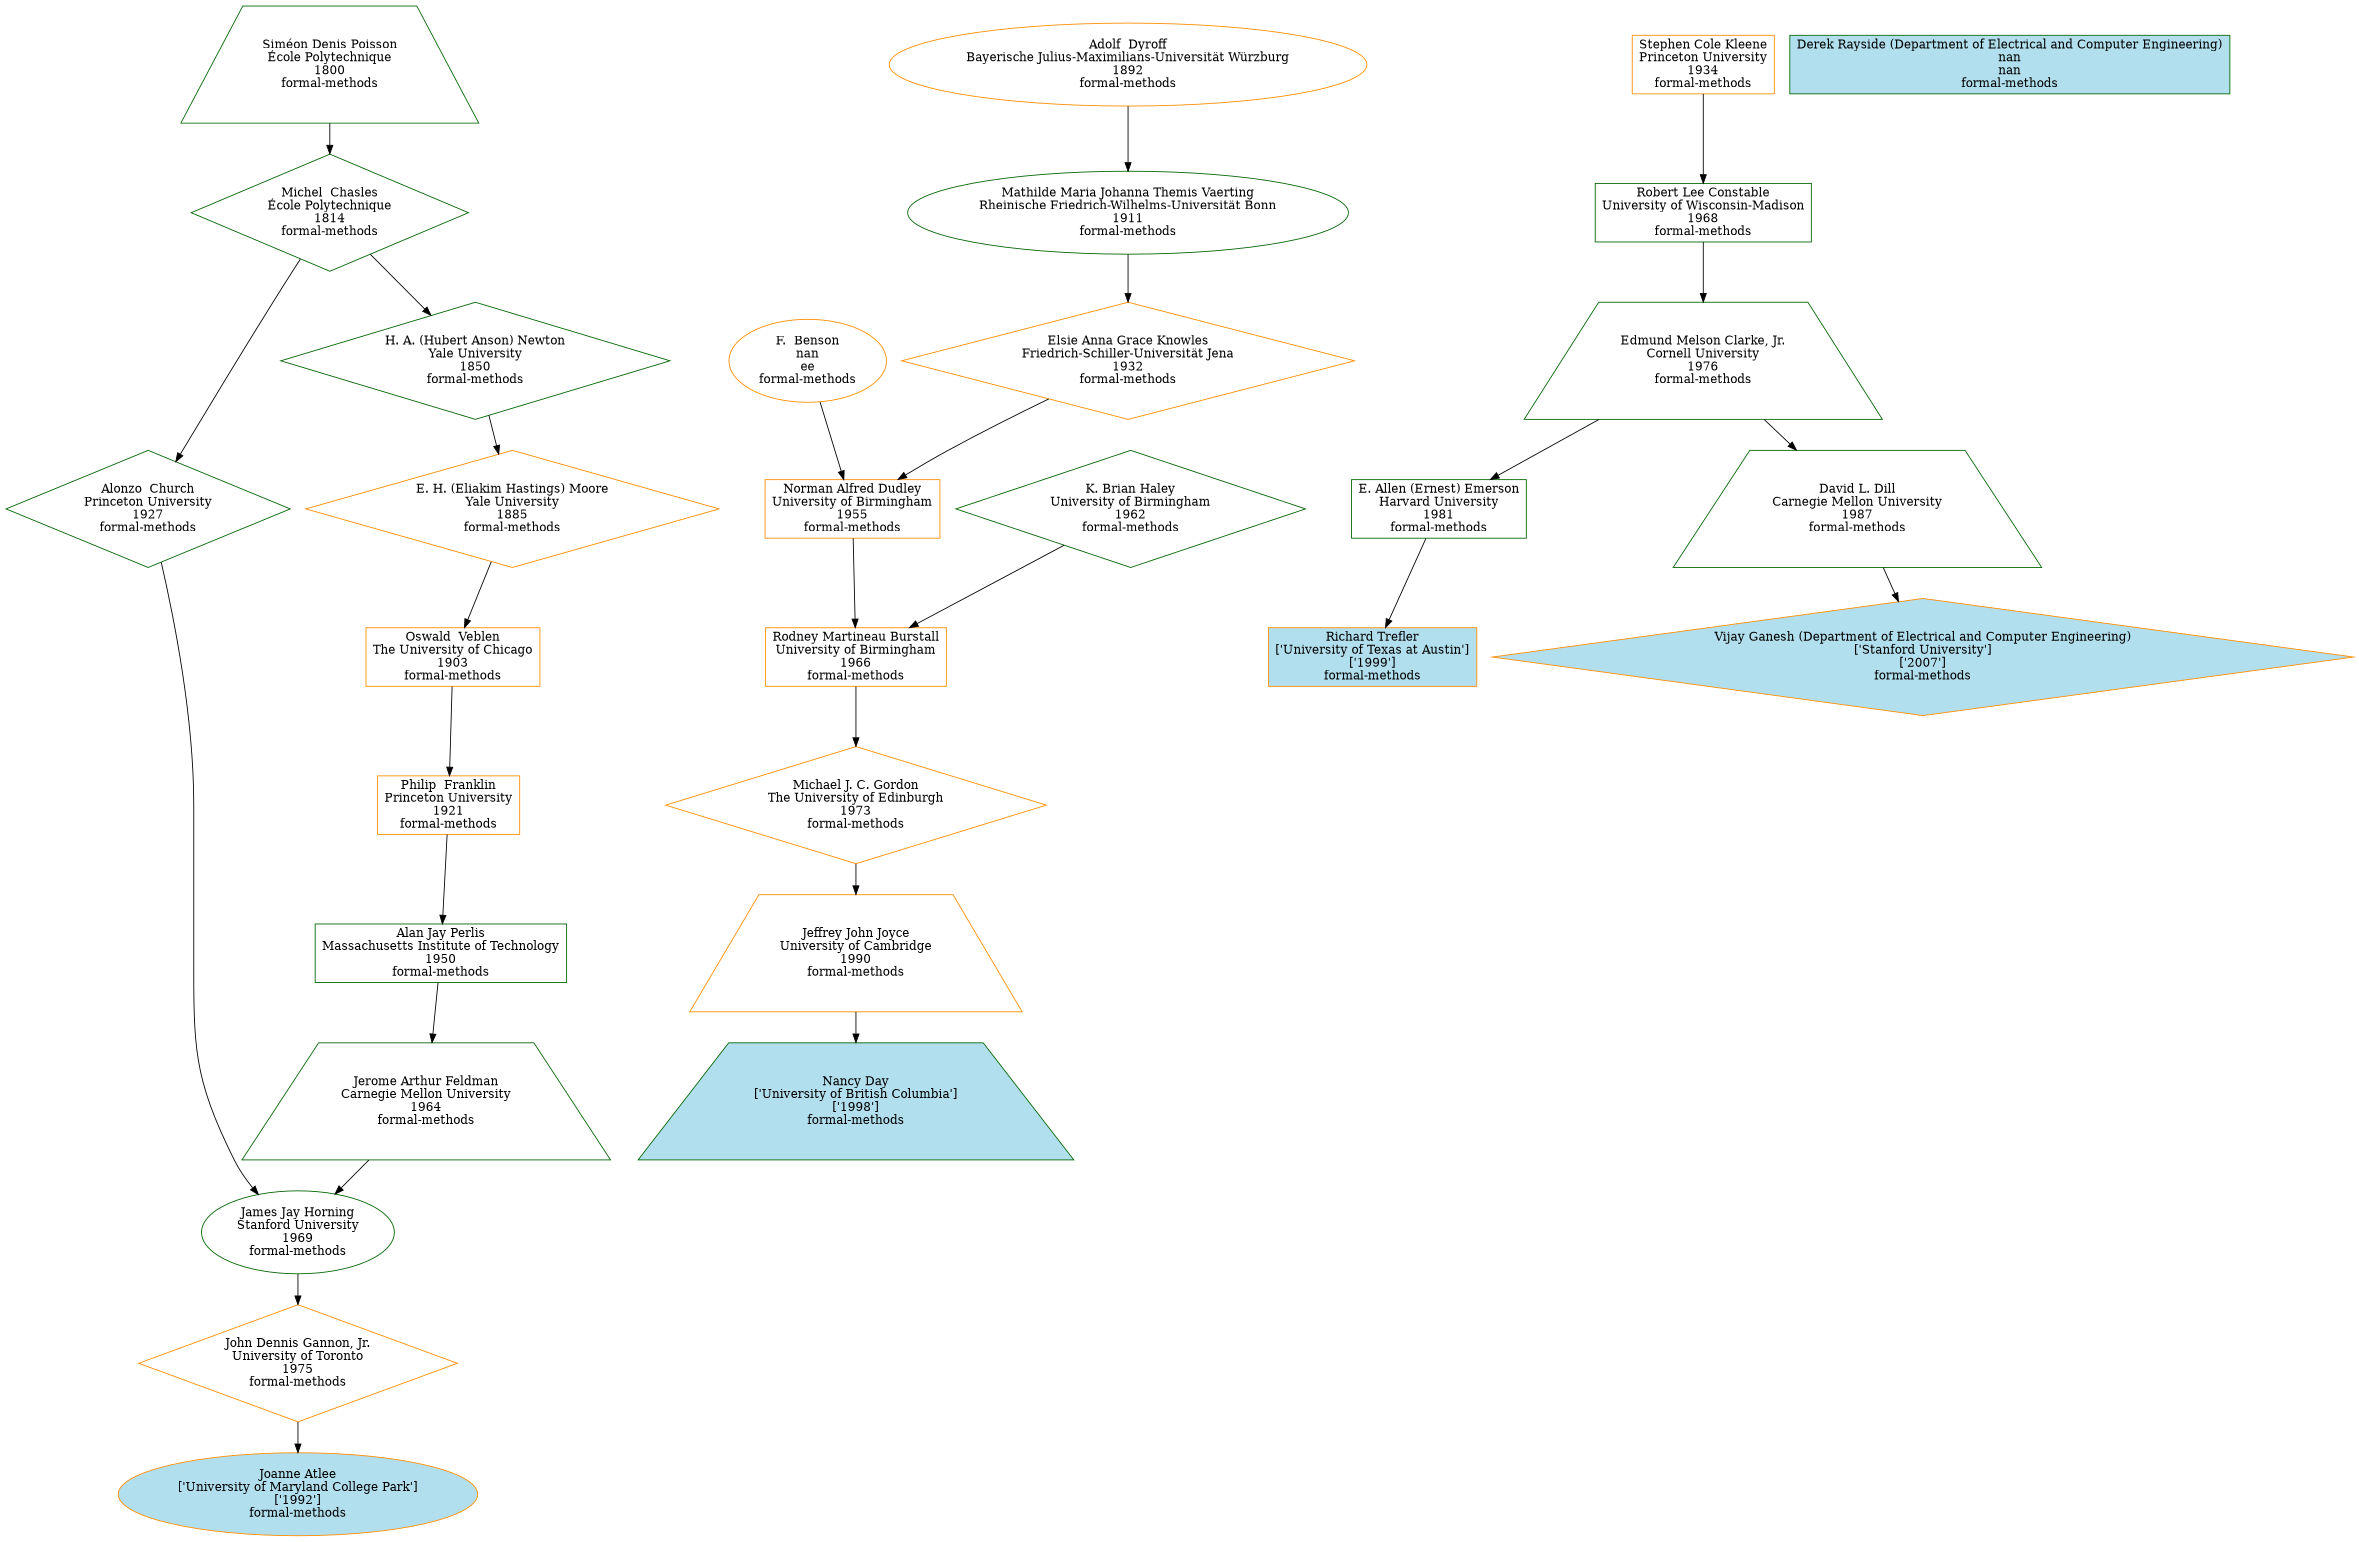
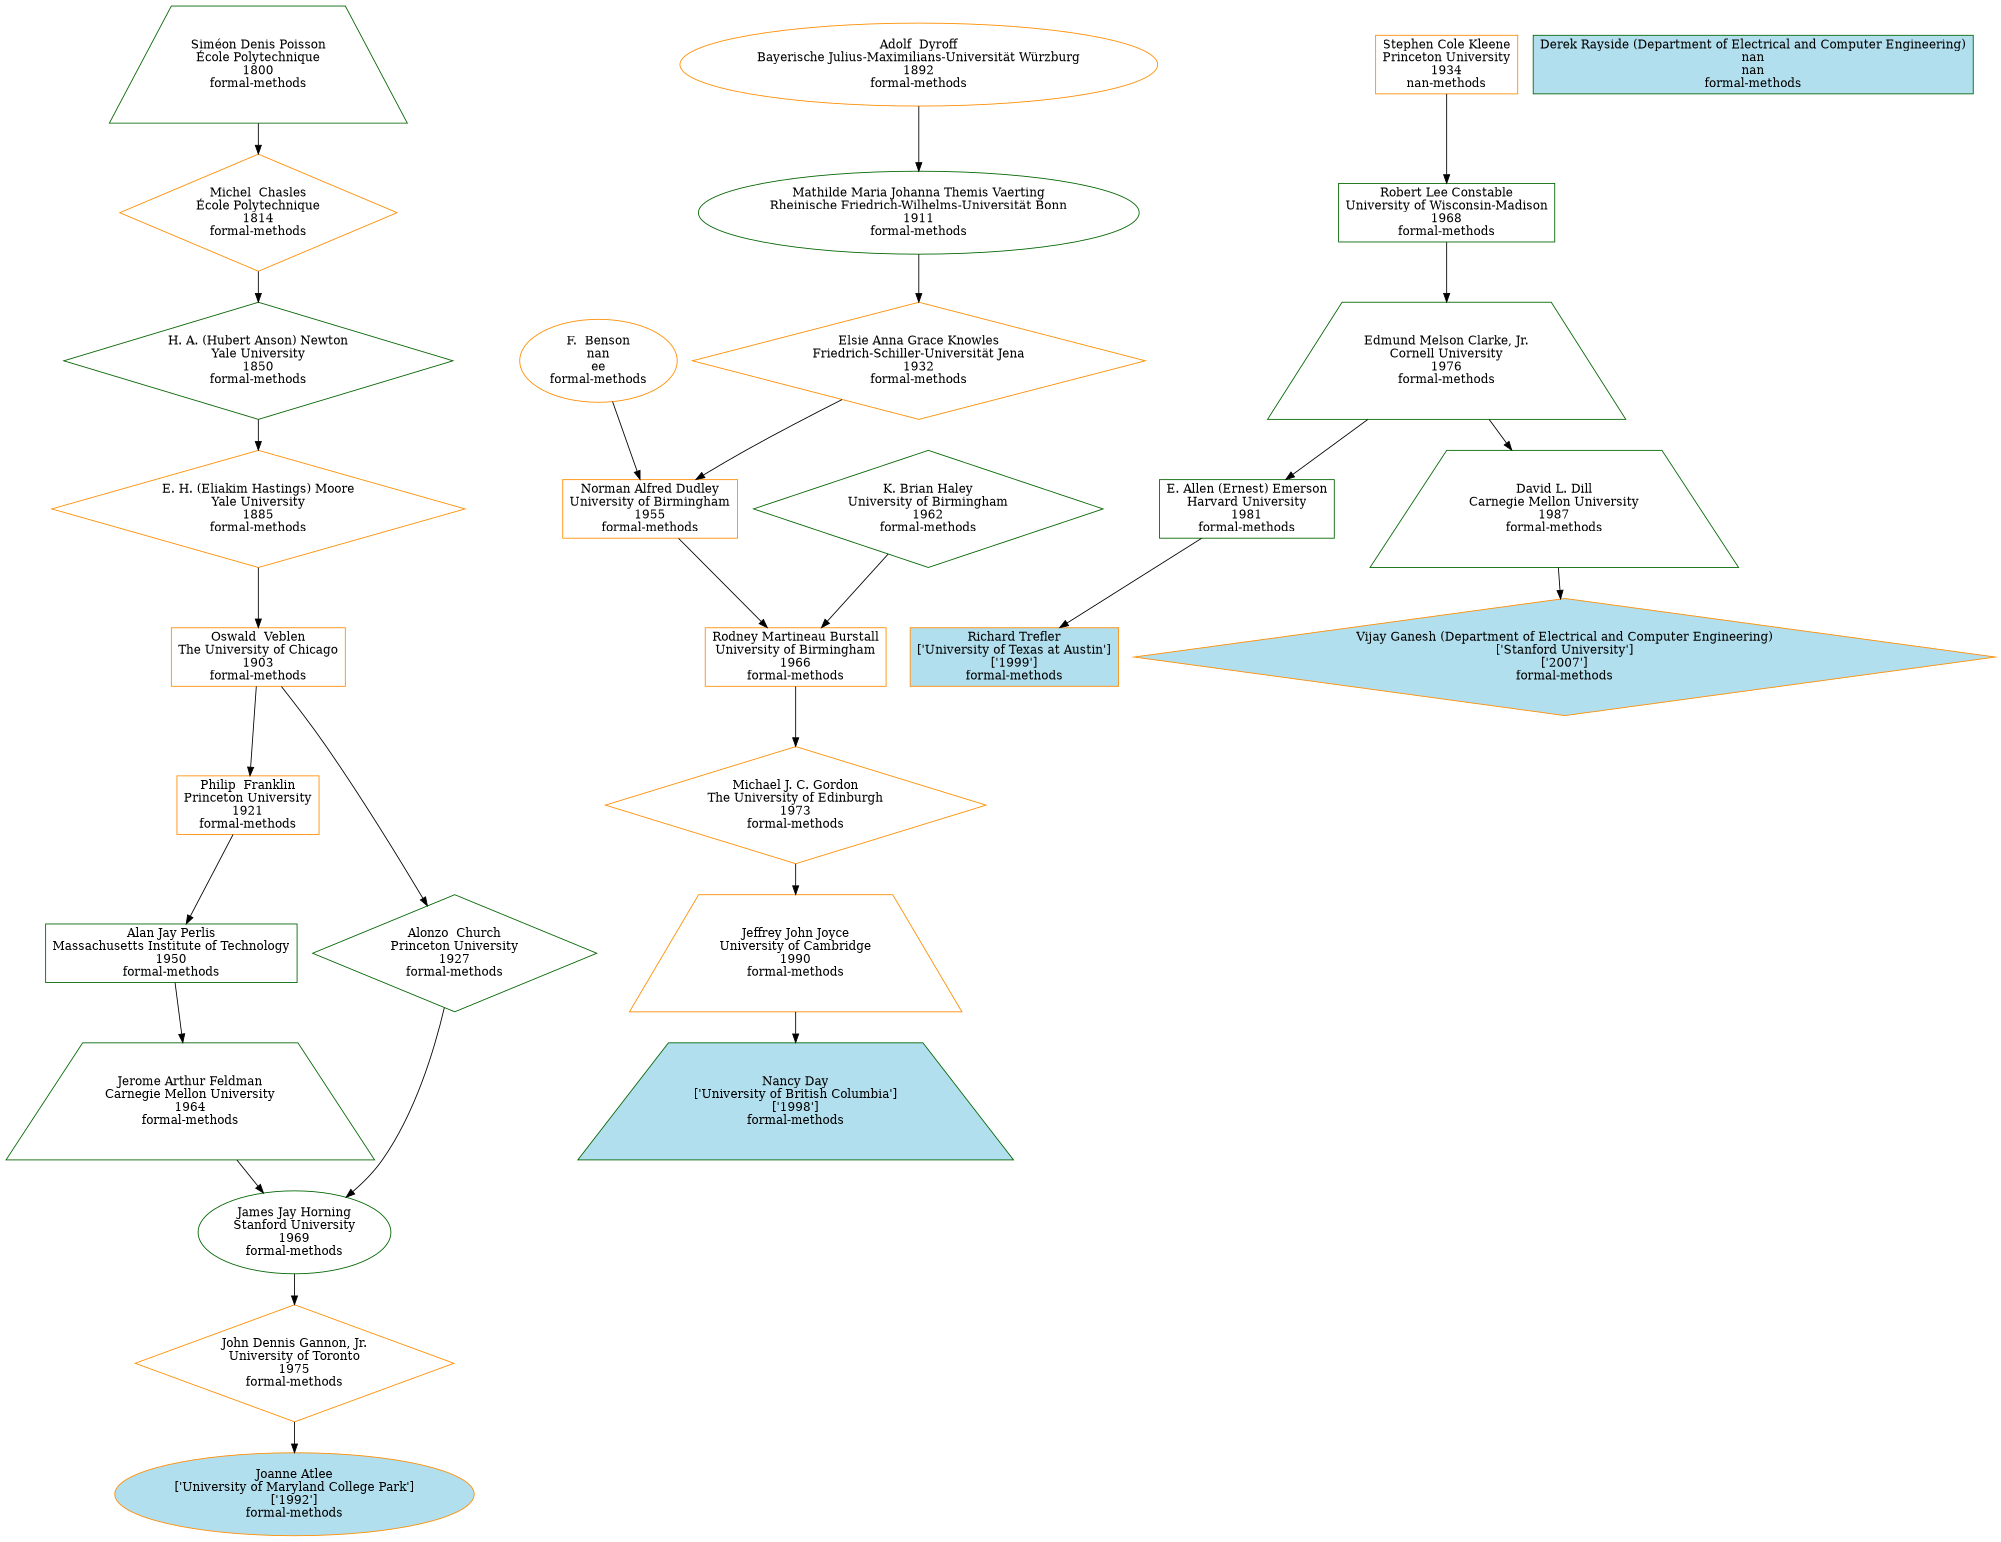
node "Stephen Cole Kleene Princeton University 1934 formal-methods": label "Stephen Cole Kleene Princeton University 1934 formal-methods" -> "Stephen Cole Kleene Princeton University 1934 nan-methods"
node "Michel  Chasles École Polytechnique 1814 formal-methods": color darkgreen -> darkorange
edge "Michel  Chasles École Polytechnique 1814 formal-methods" -> "Alonzo  Church Princeton University 1927 formal-methods": now "Oswald  Veblen The University of Chicago 1903 formal-methods" -> "Alonzo  Church Princeton University 1927 formal-methods"
